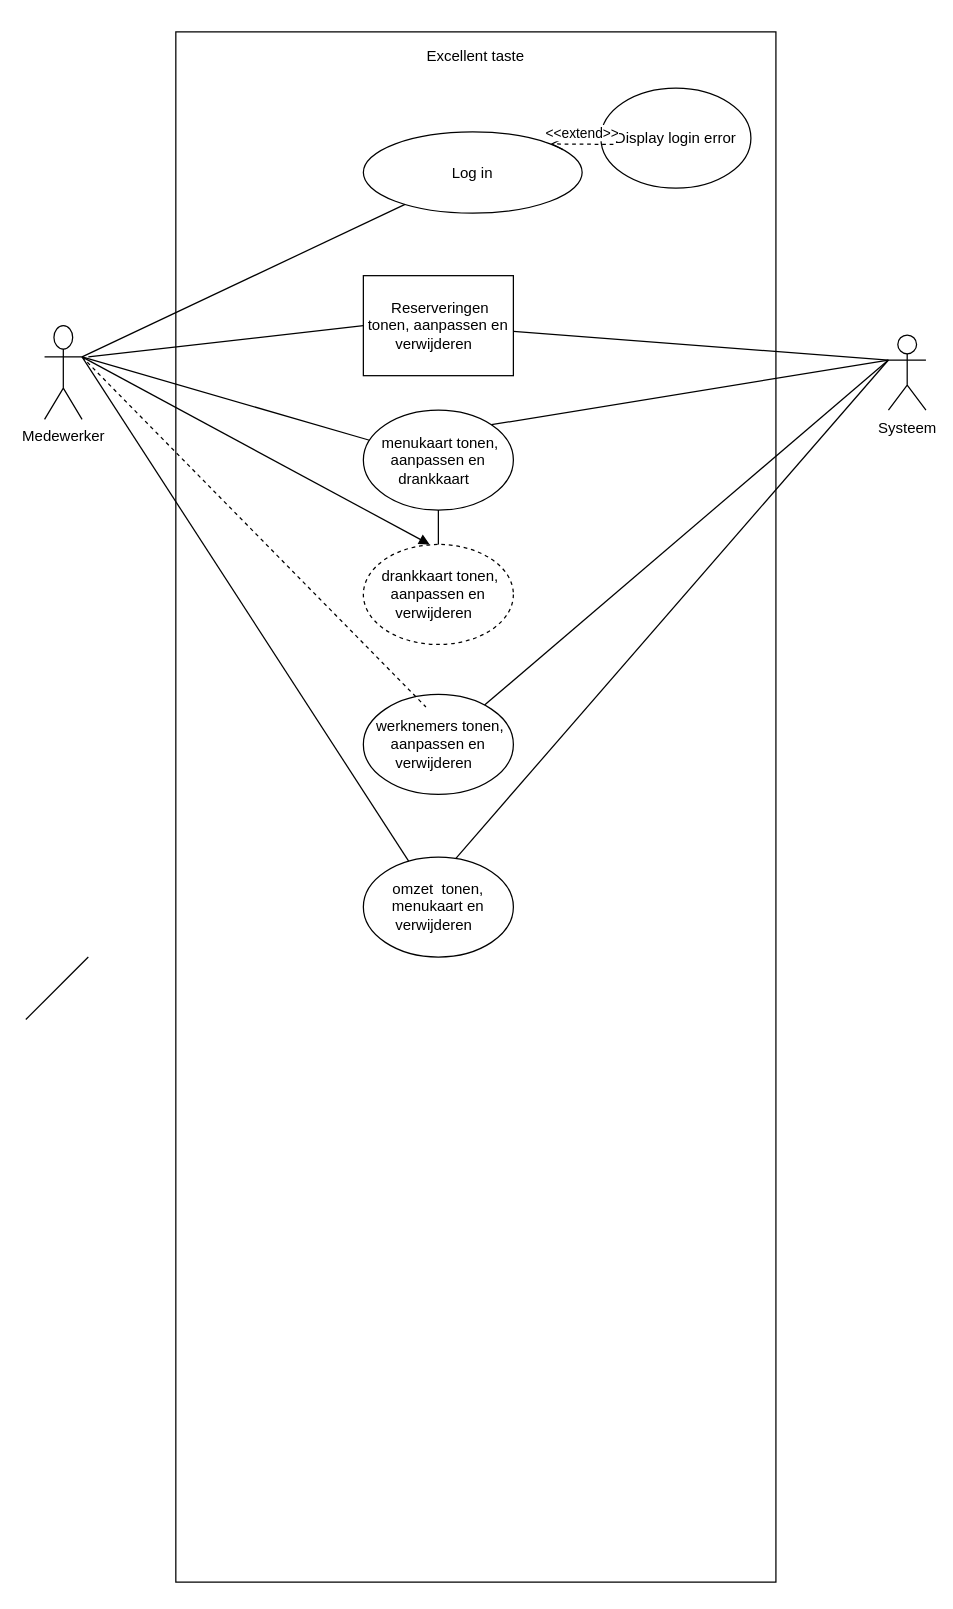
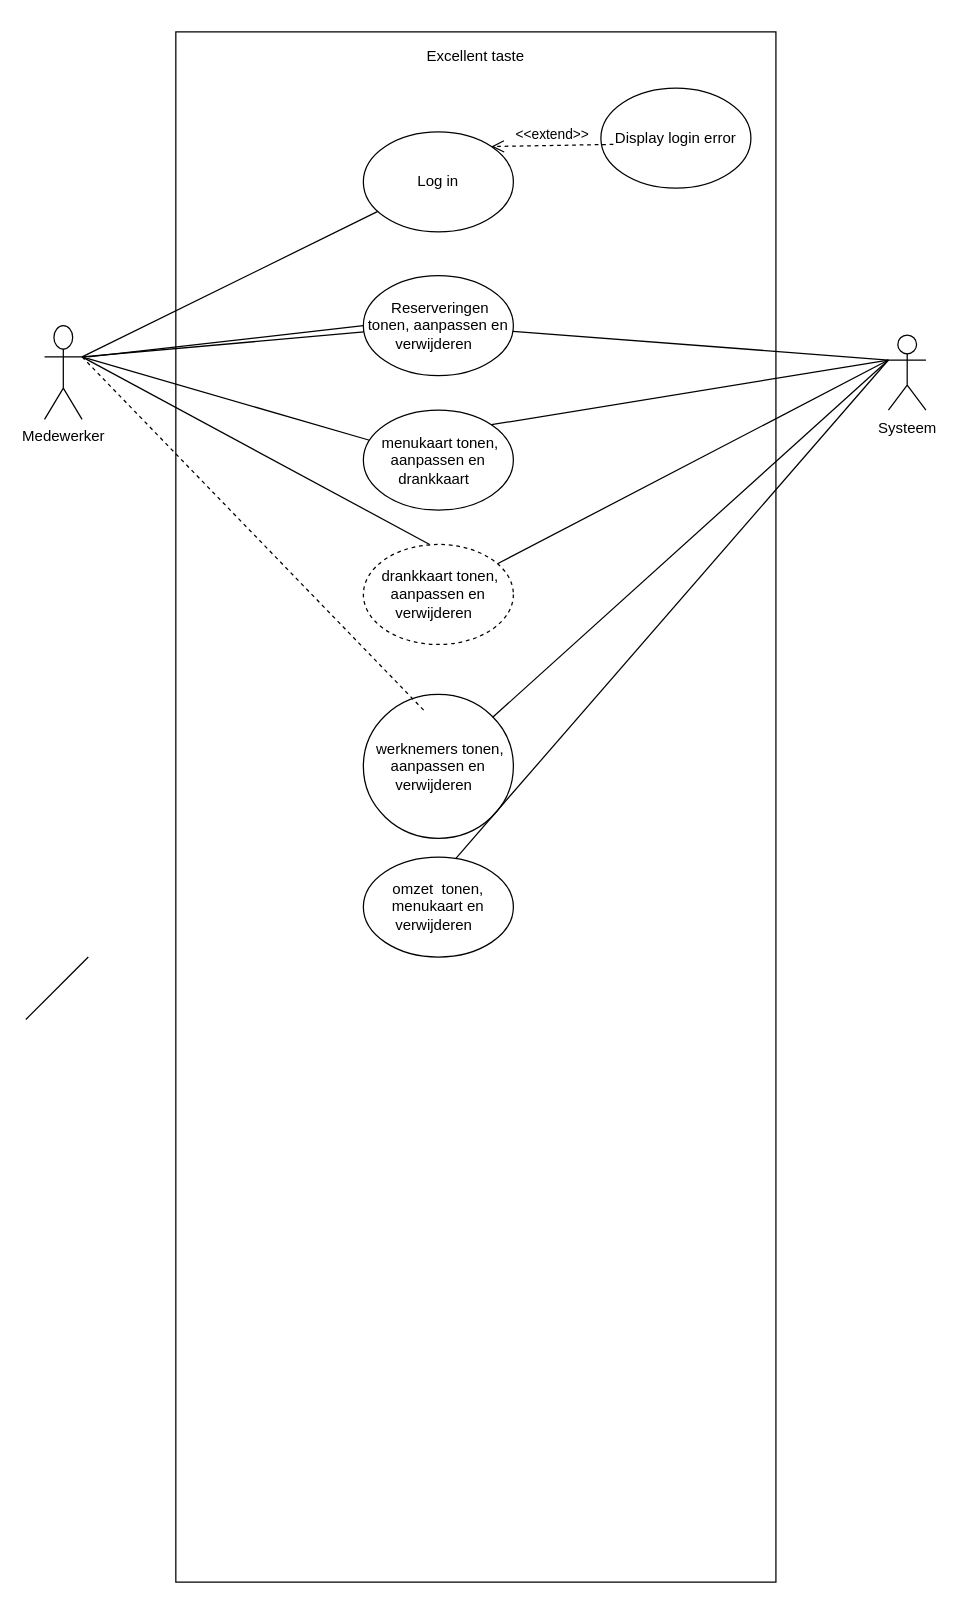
node "Log in": size 219x81 -> 150x100
node "Reserveringen tonen, aanpassen en verwijderen": shape rectangle -> ellipse
edge "menukaart tonen, aanpassen en drankkaart" -- "drankkaart tonen, aanpassen en verwijderen": now "Systeem" -- "drankkaart tonen, aanpassen en verwijderen"
edge "Medewerker" -> "drankkaart tonen, aanpassen en verwijderen": arrowhead block -> none
edge "Medewerker" -- "omzet tonen, menukaart en verwijderen": now "Medewerker" -- "Reserveringen tonen, aanpassen en verwijderen"
node "werknemers tonen, aanpassen en verwijderen": size 150x100 -> 150x144
